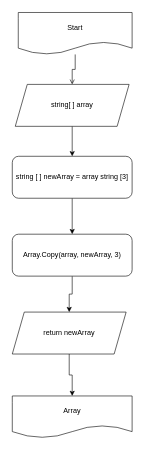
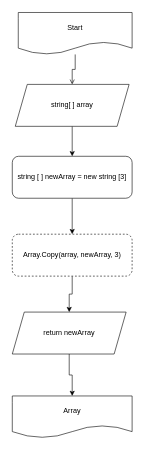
node "string [ ] newArray = array string [3]": label "string [ ] newArray = array string [3]" -> "string [ ] newArray = new string [3]"
node "Array.Copy(array, newArray, 3)": style solid -> dashed
